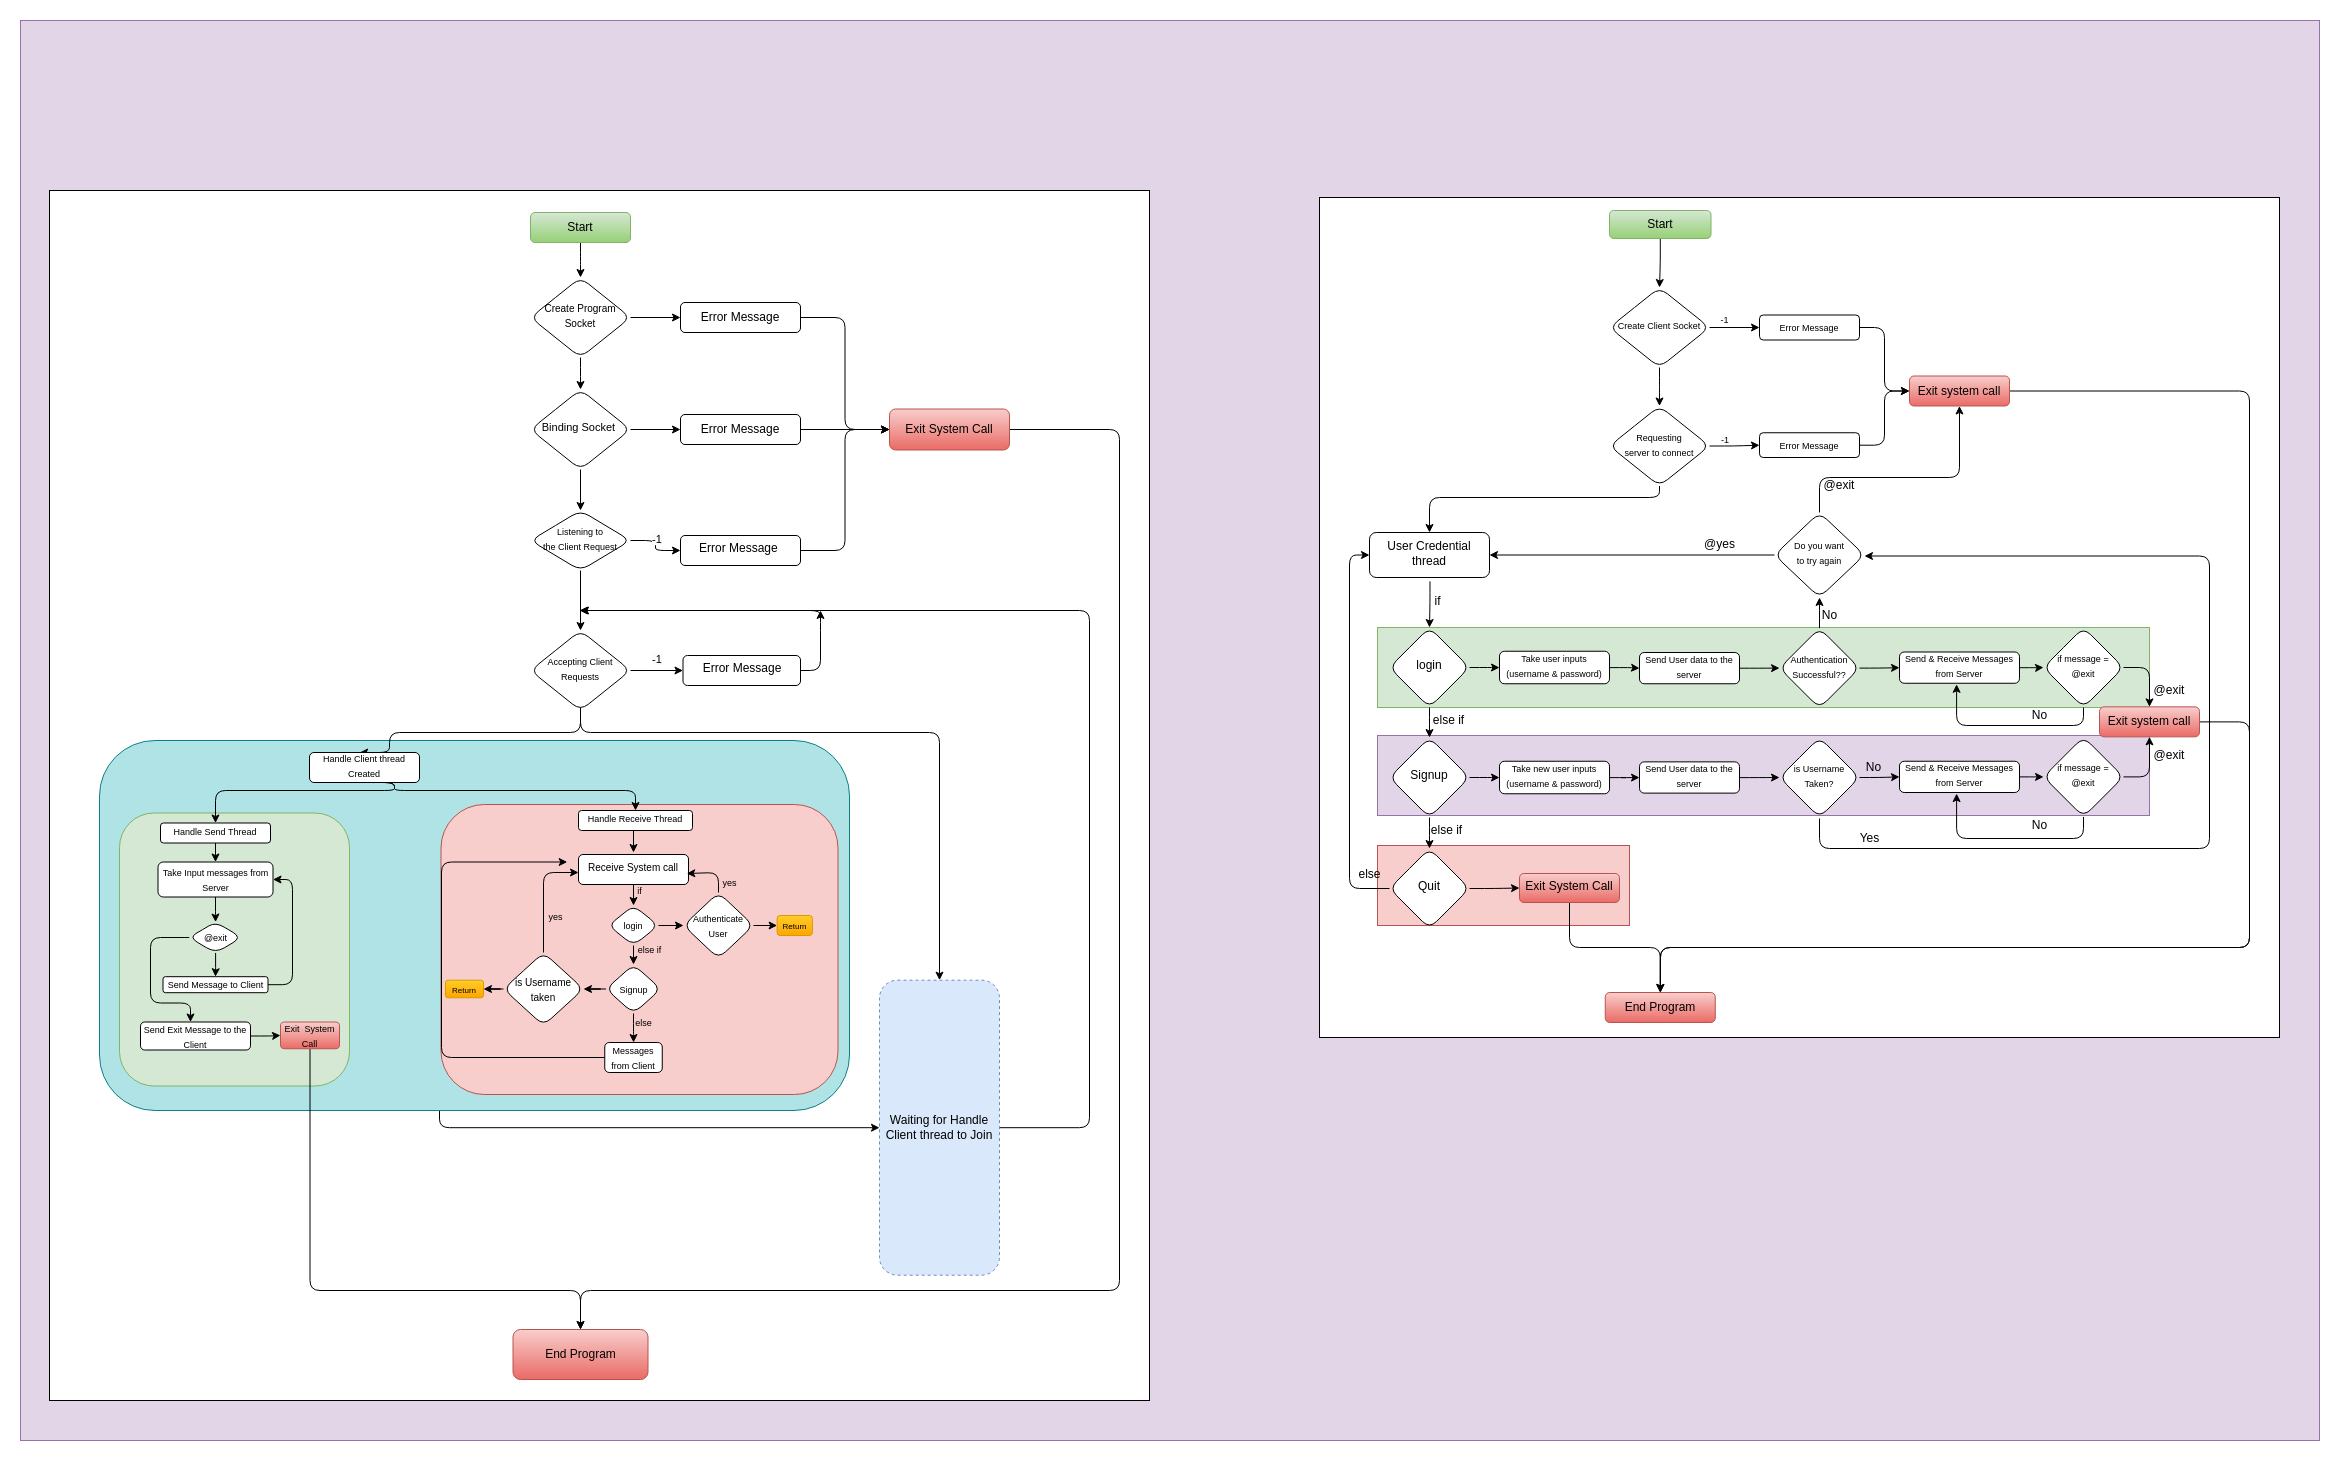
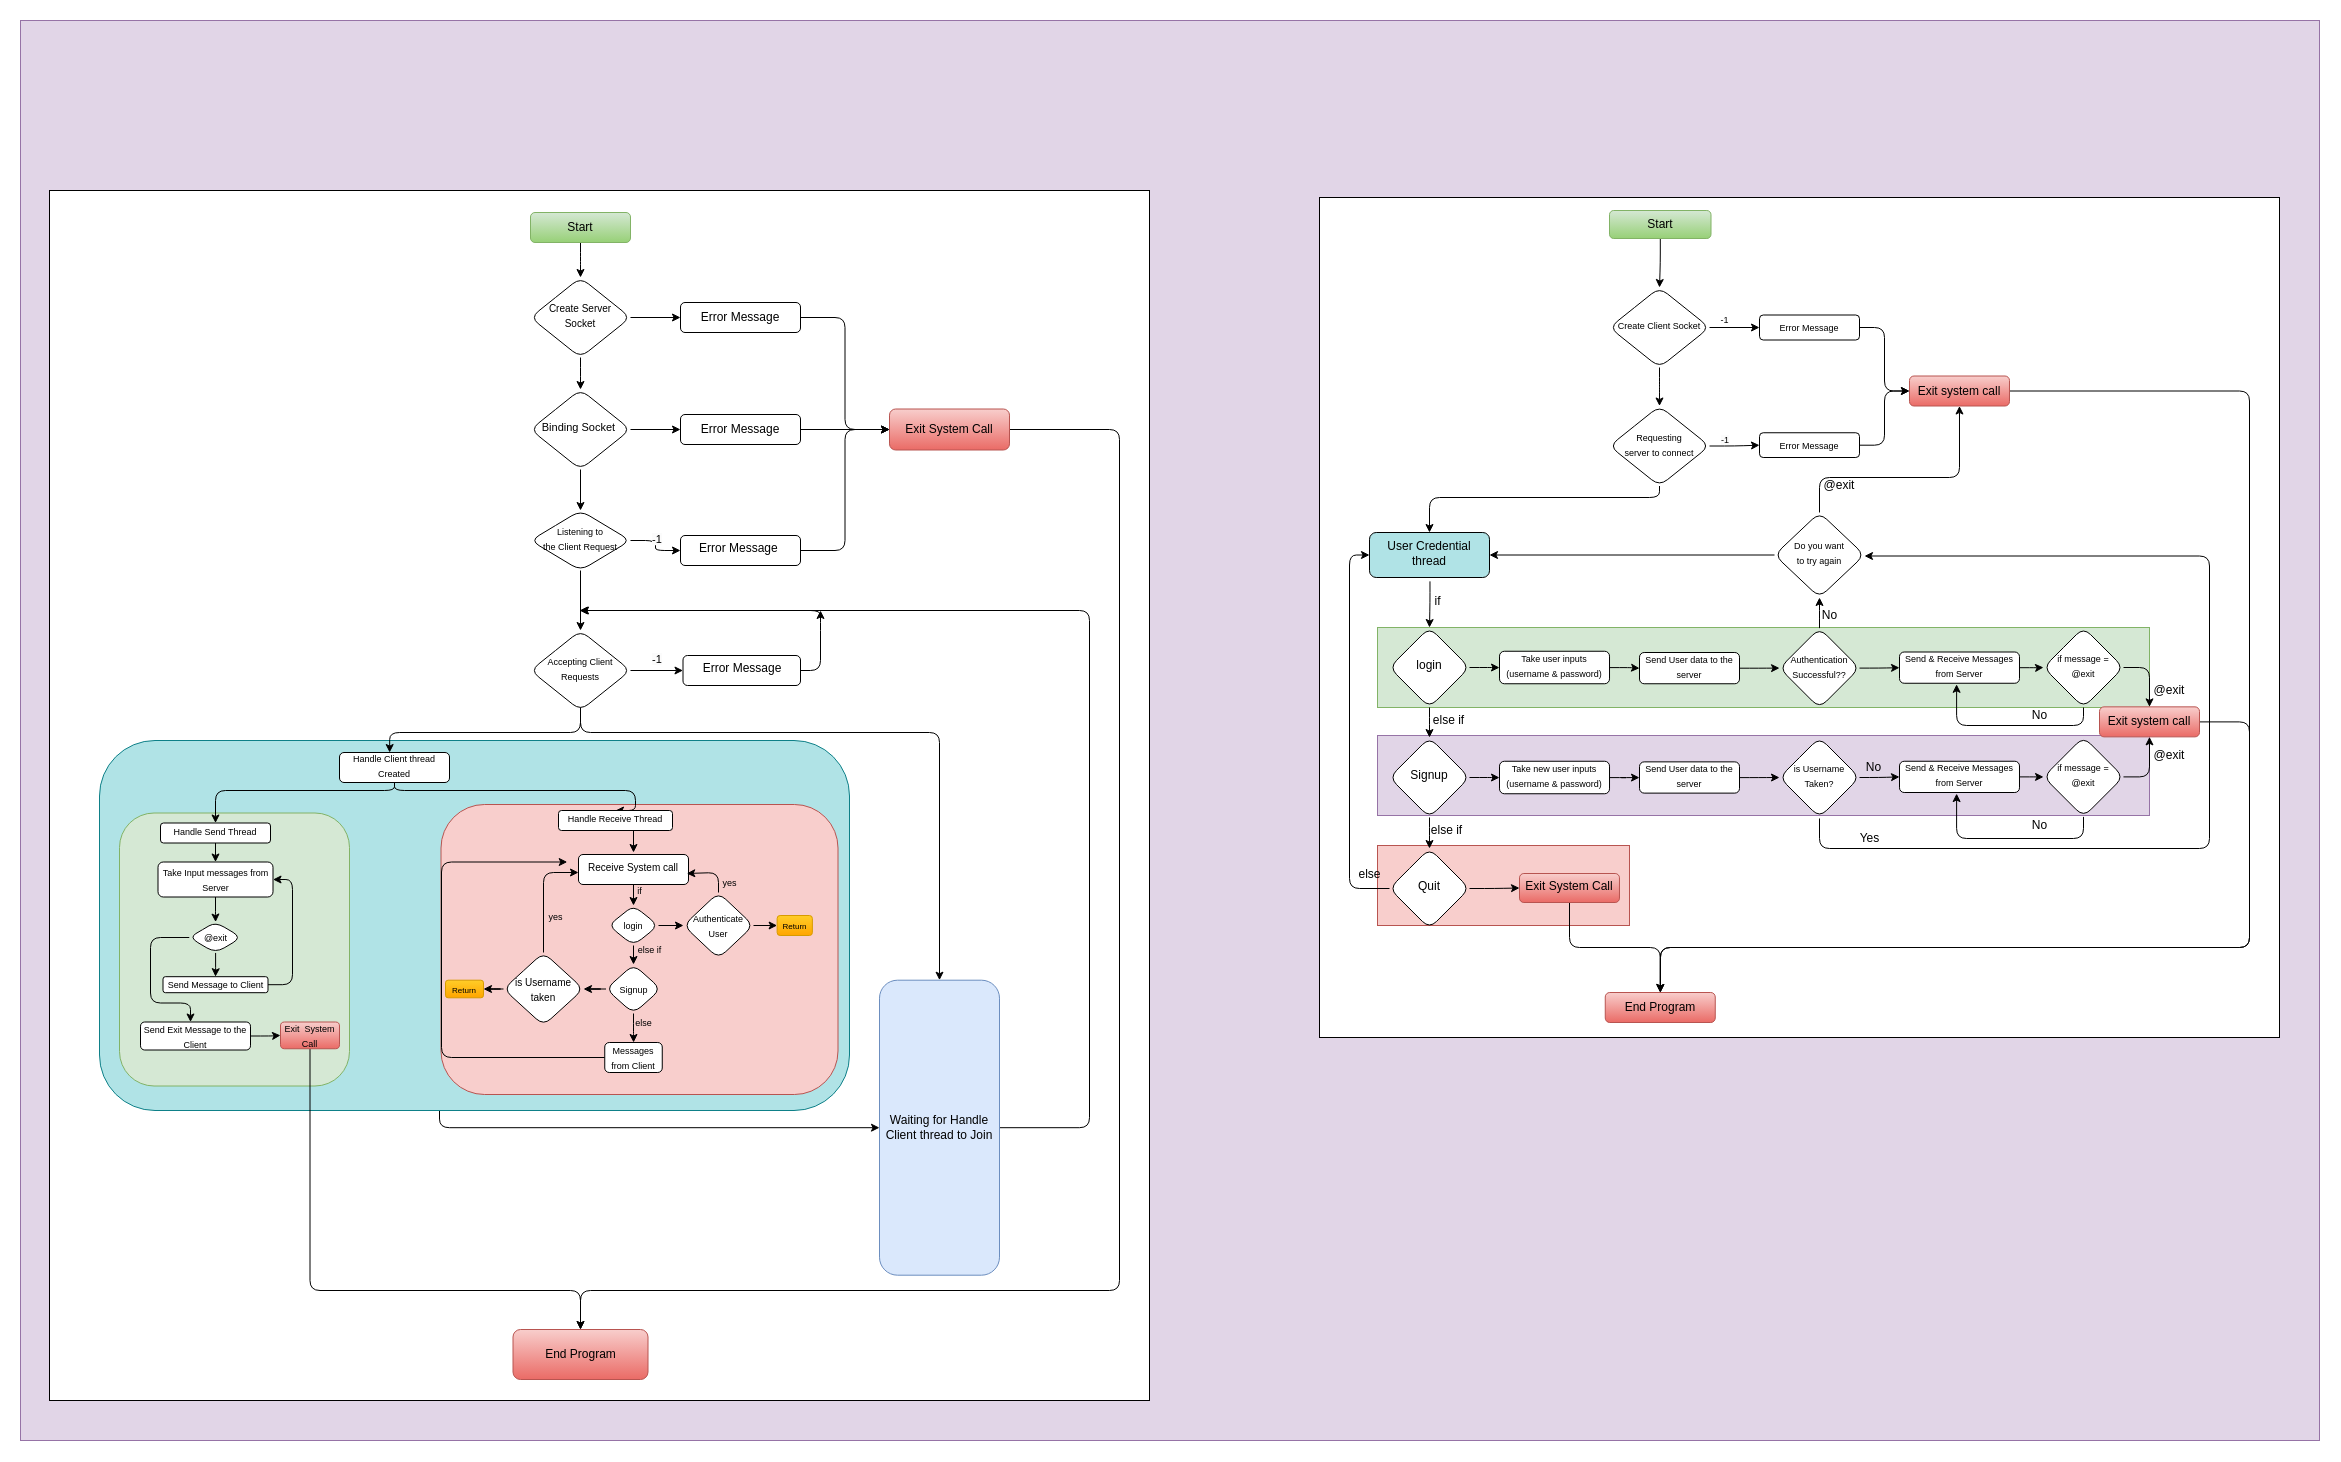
node "Create Program Socket": label "Create Program Socket" -> "Create Server Socket"
node "@yes": removed
node "User Credential thread": fillcolor #ffffff -> #b0e3e6
node "Handle Client thread Created": moved (365, 768) -> (395, 768)
node "Handle Receive Thread": moved (636, 821) -> (616, 821)
node "Waiting for Handle Client thread to Join": style dashed -> solid
